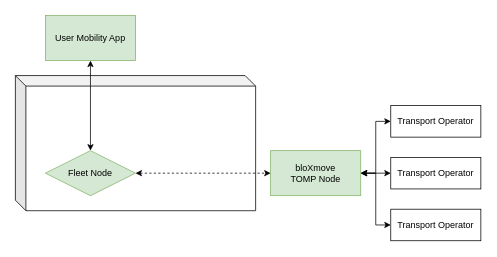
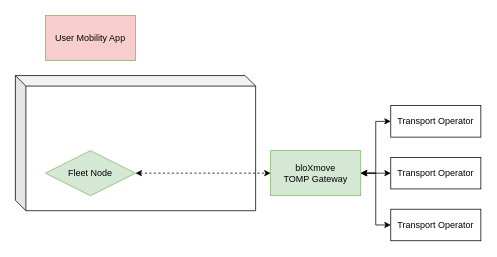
node "User Mobility App": fillcolor #d5e8d4 -> #f8cecc
edge "User Mobility App" -- "Fleet Node": removed
node "bloXmove TOMP Node": label "bloXmove TOMP Node" -> "bloXmove TOMP Gateway"
